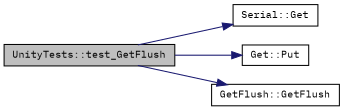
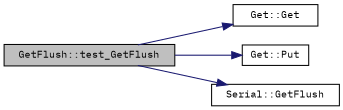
node "Serial::Get": label "Serial::Get" -> "Get::Get"
node "UnityTests::test_GetFlush": label "UnityTests::test_GetFlush" -> "GetFlush::test_GetFlush"
node "GetFlush::GetFlush": label "GetFlush::GetFlush" -> "Serial::GetFlush"
